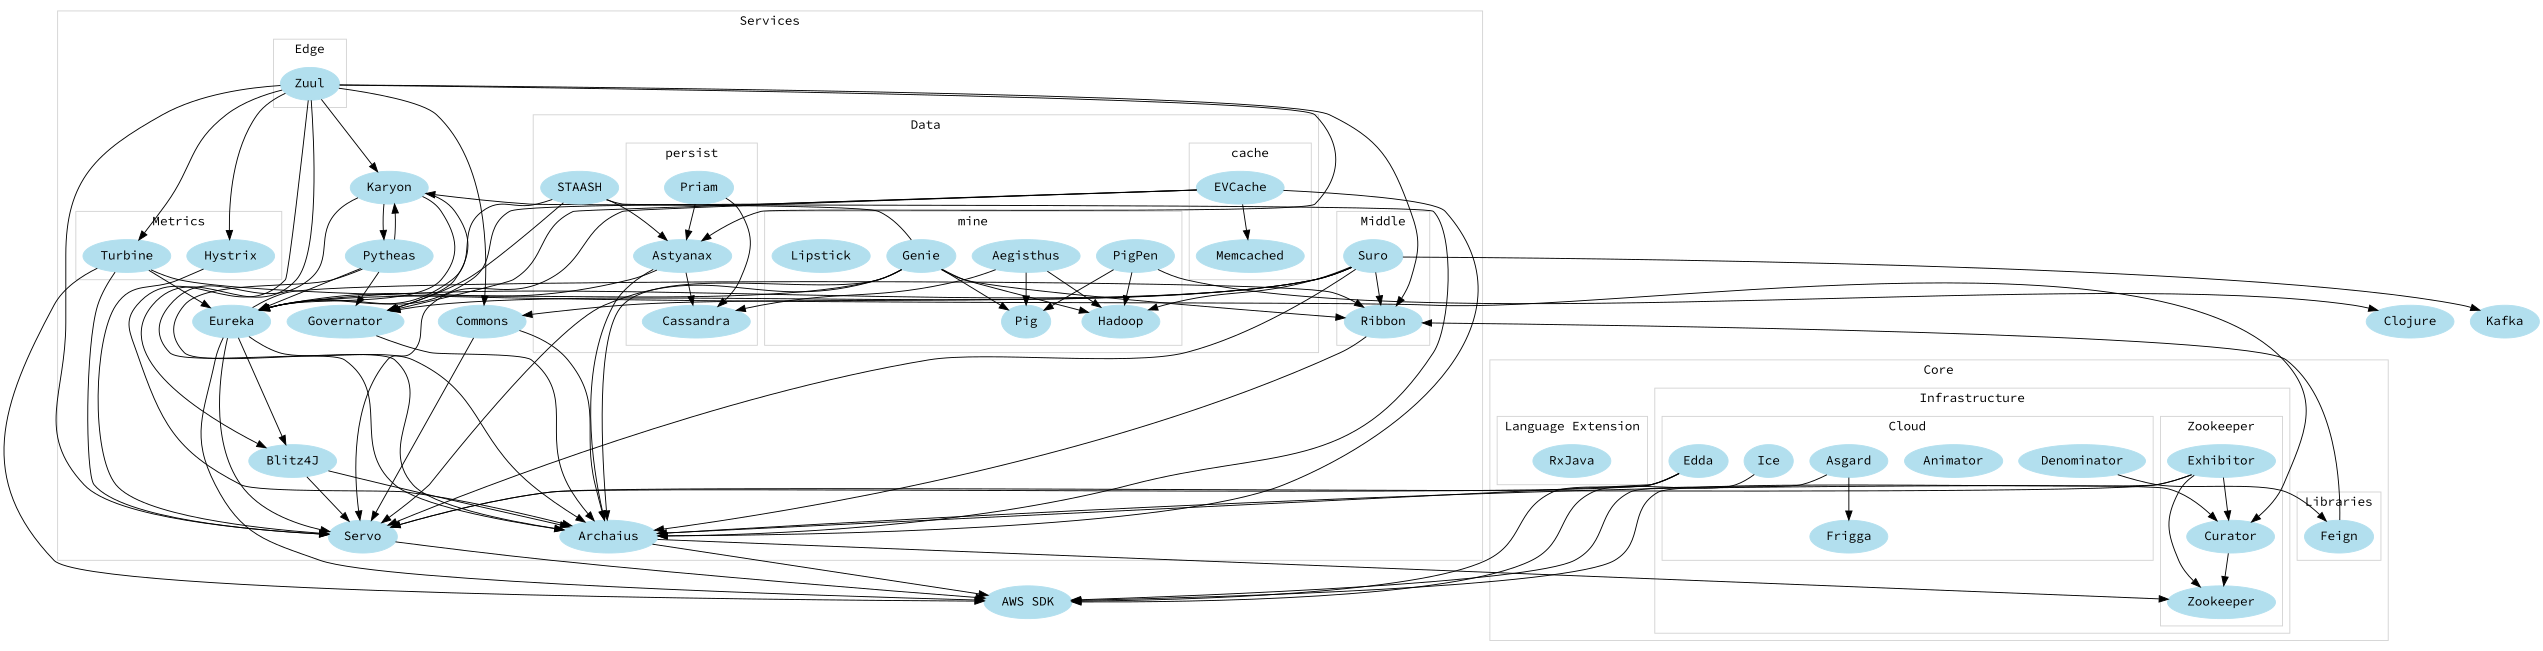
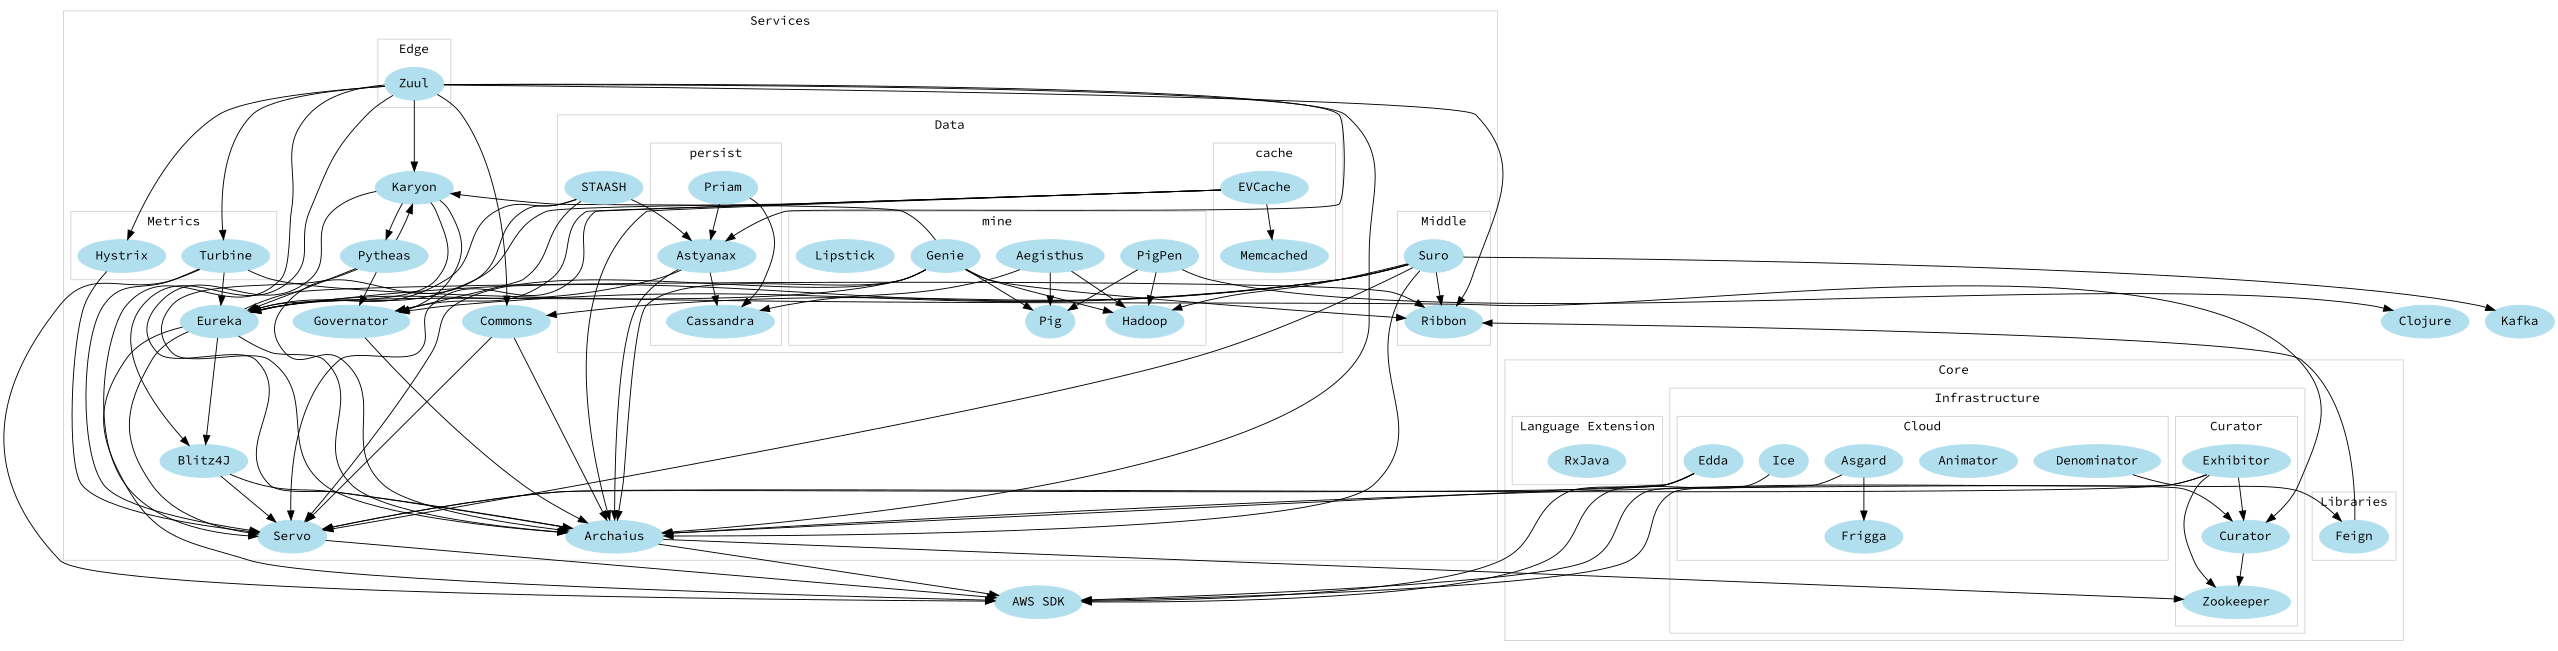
cluster "Zookeeper": label "Zookeeper" -> "Curator"
edge "Ribbon" -> "Archaius": now "Suro" -> "Archaius"
